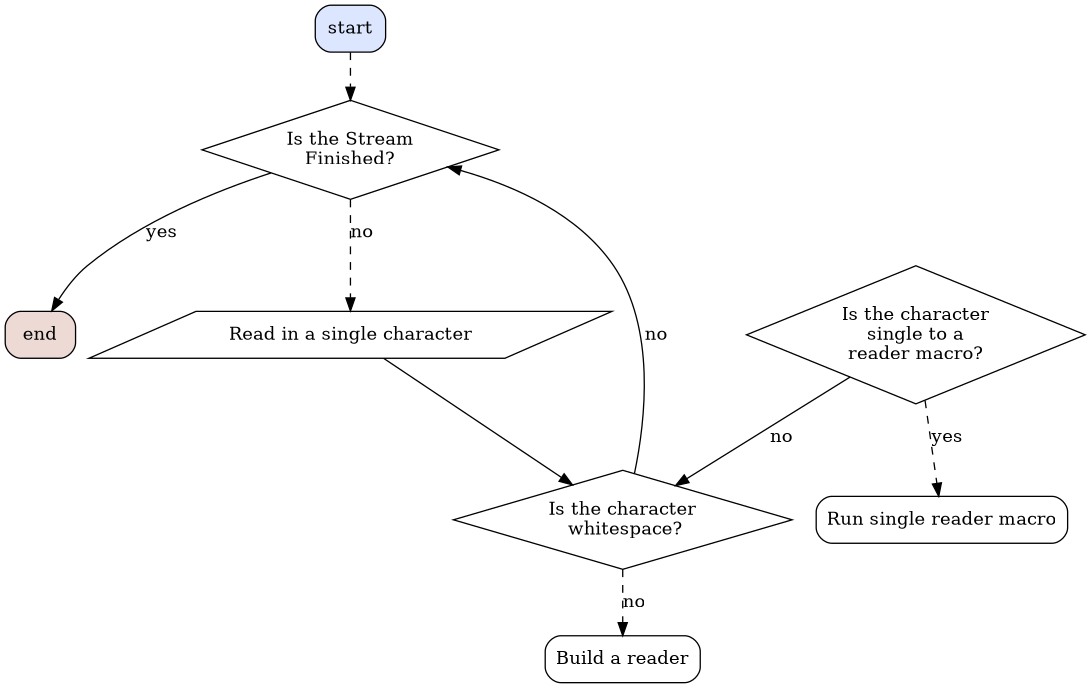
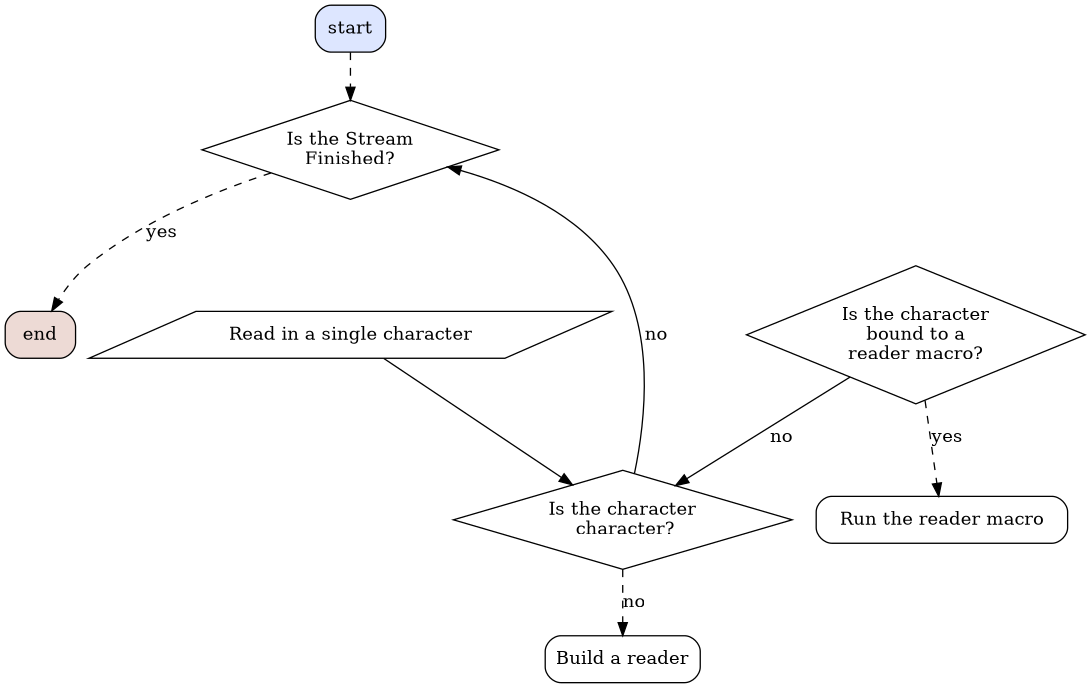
edge "Is the Stream Finished?" -> "end": style solid -> dashed
edge "Is the Stream Finished?" -> "Read in a single character": removed, label "no"
node "Is the character single to a reader macro?": label "Is the character single to a reader macro?" -> "Is the character bound to a reader macro?"
node "Is the character whitespace?": label "Is the character whitespace?" -> "Is the character character?"
node "Run single reader macro": label "Run single reader macro" -> "Run the reader macro"
